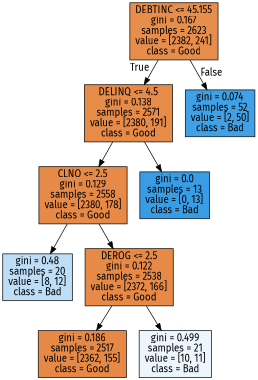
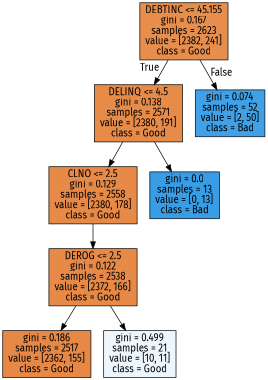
node "gini = 0.48 samples = 20 value = [8, 12] class = Bad": removed
node "gini = 0.499 samples = 21 value = [10, 11] class = Bad": label "gini = 0.499 samples = 21 value = [10, 11] class = Bad" -> "gini = 0.499 samples = 21 value = [10, 11] class = Good"
